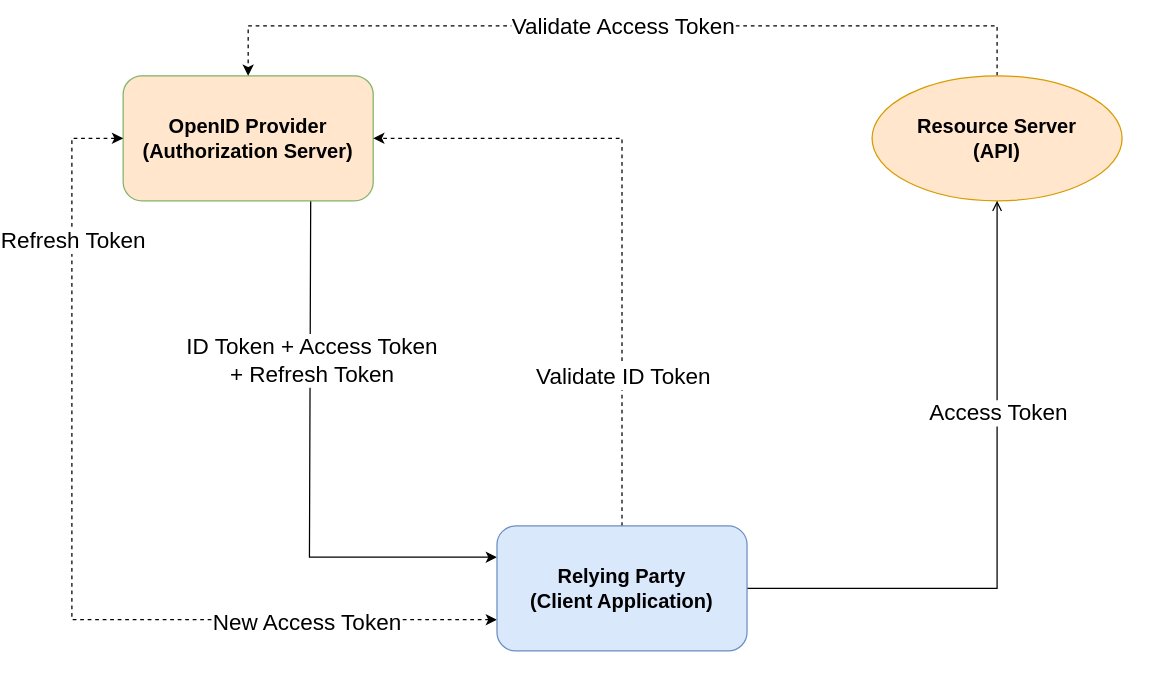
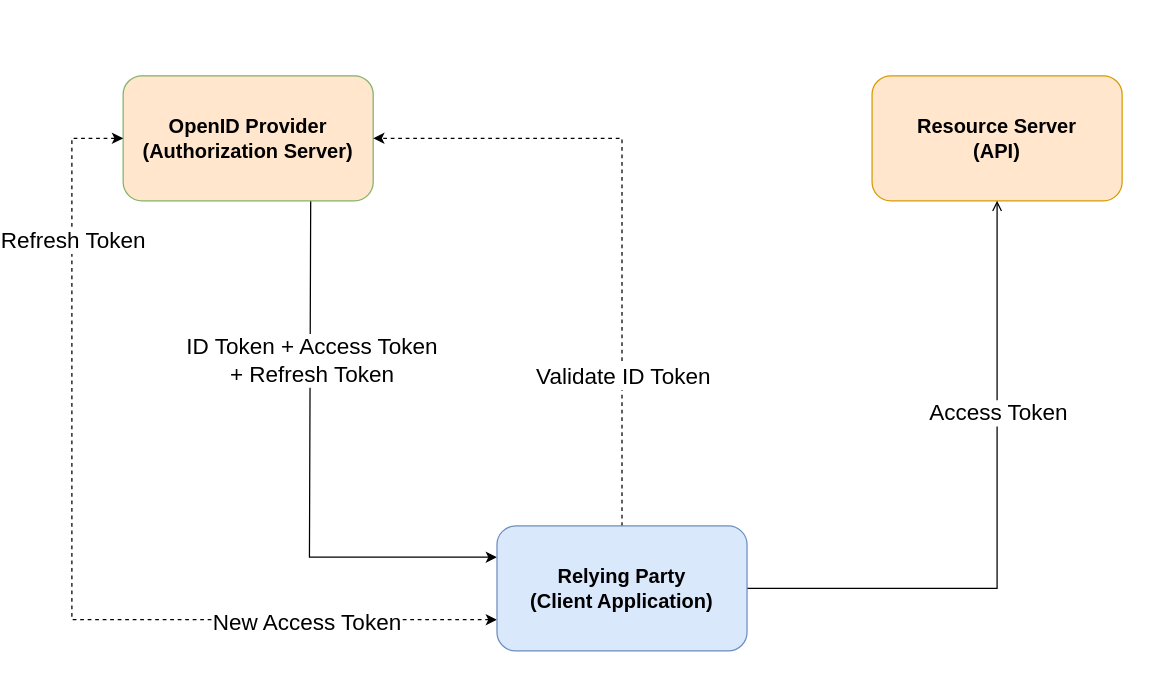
edge "Resource Server (API)" -> "OpenID Provider (Authorization Server)": removed, label "Validate Access Token"
node "Resource Server (API)": shape ellipse -> rounded rectangle
